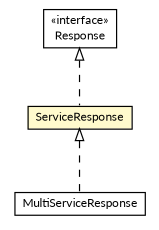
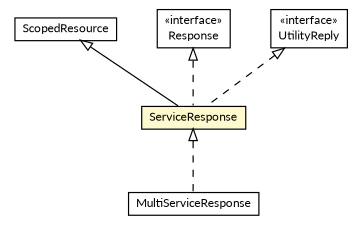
node "ScopedResource": added
node "UtilityReply": added
